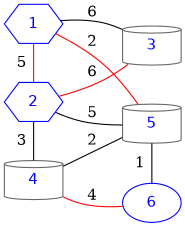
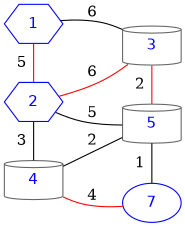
edge "1" -- "5": now "3" -- "5"
node "6": label "6" -> "7"
